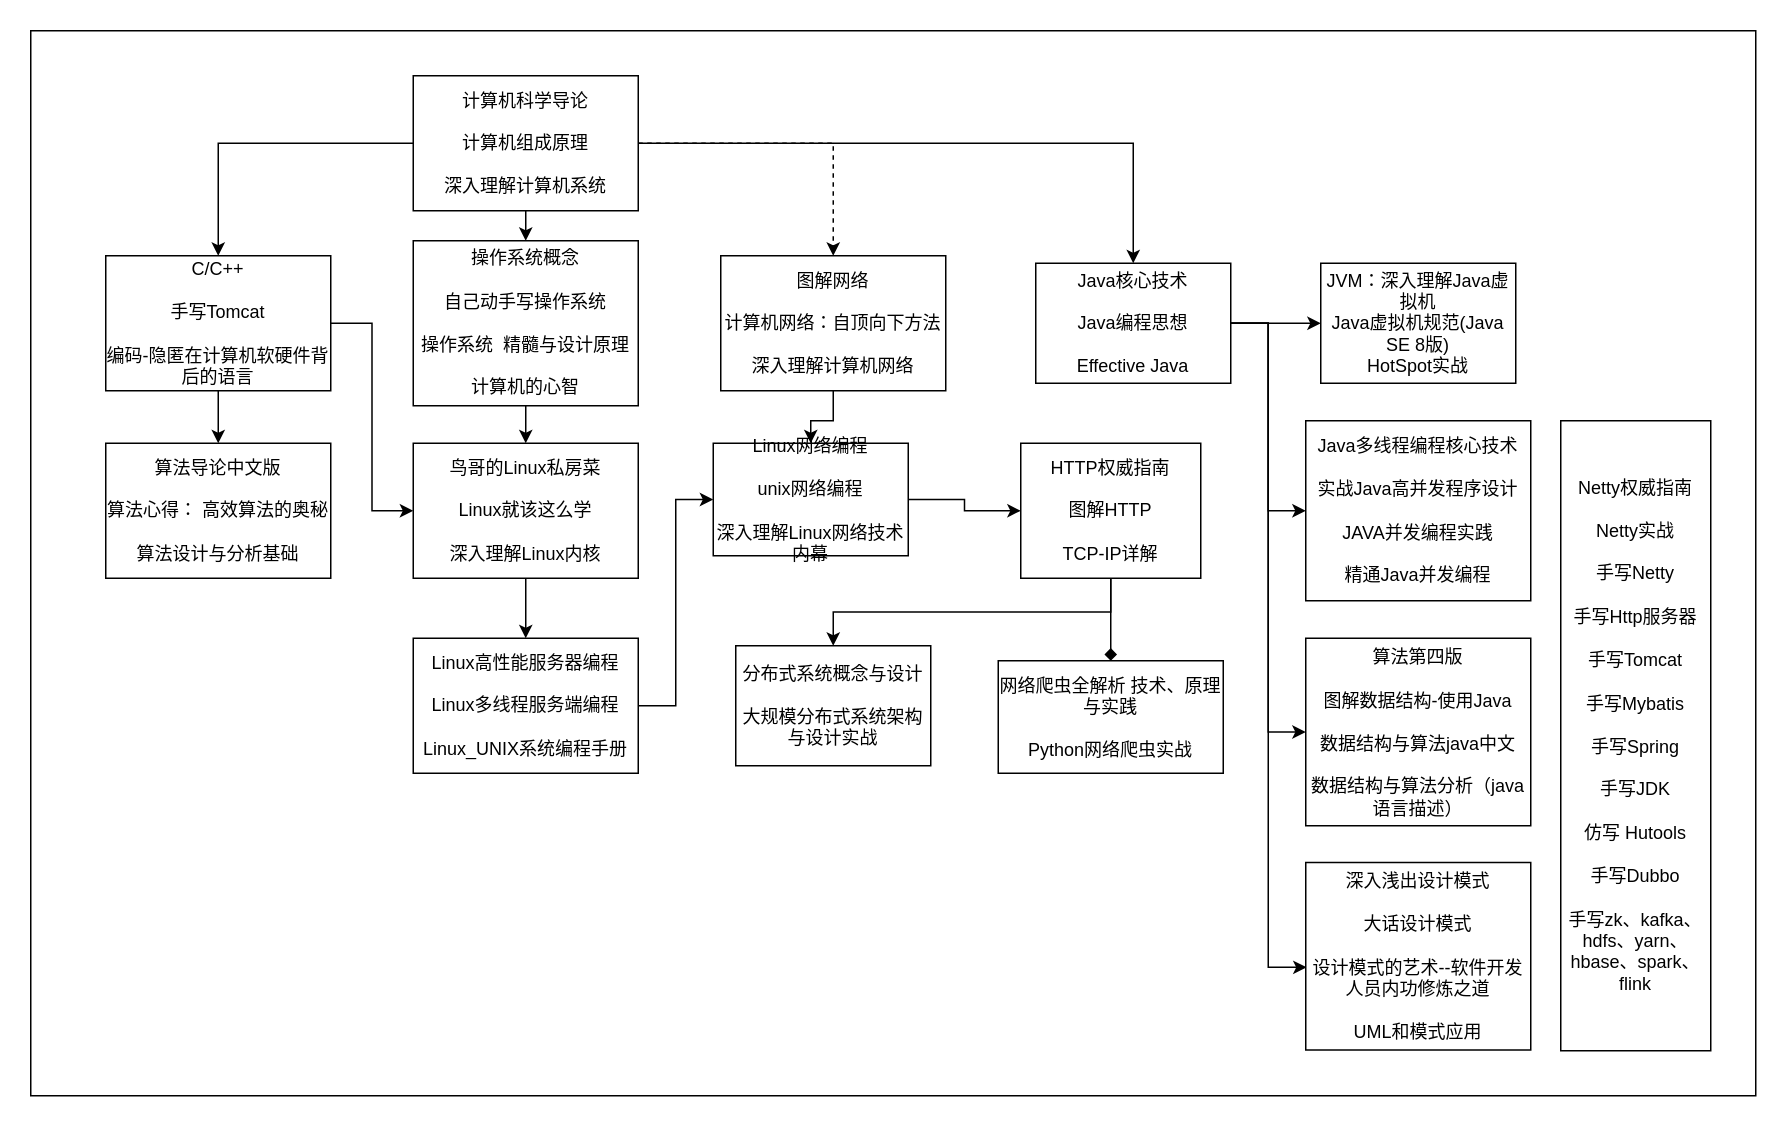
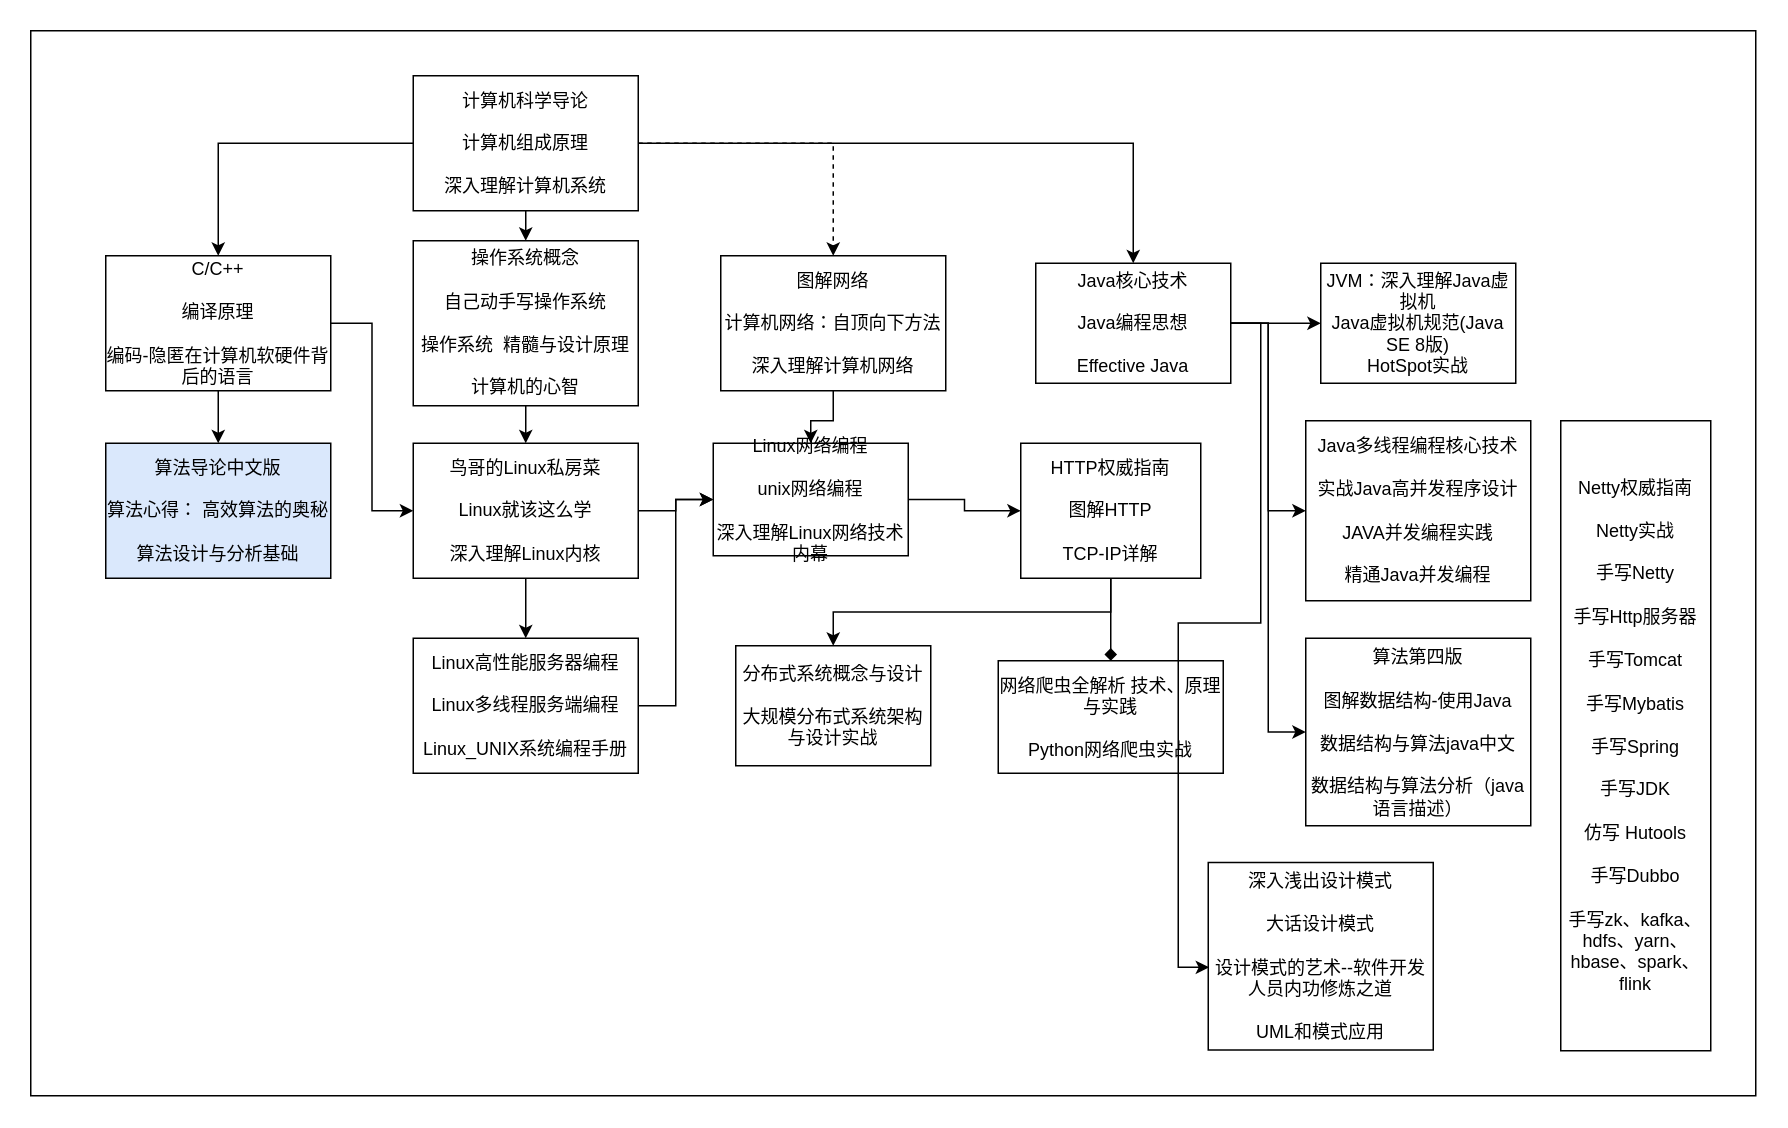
node "C/C++ 手写Tomcat 编码-隐匿在计算机软硬件背后的语言": label "C/C++ 手写Tomcat 编码-隐匿在计算机软硬件背后的语言" -> "C/C++ 编译原理 编码-隐匿在计算机软硬件背后的语言"
node "算法导论中文版 算法心得： 高效算法的奥秘 算法设计与分析基础": fillcolor #ffffff -> #dae8fc
edge "鸟哥的Linux私房菜 Linux就该这么学 深入理解Linux内核" -> "Linux网络编程 unix网络编程 深入理解Linux网络技术内幕": added
node "深入浅出设计模式 大话设计模式 设计模式的艺术--软件开发人员内功修炼之道 UML和模式应用": moved (1418, 956) -> (1321, 956)
